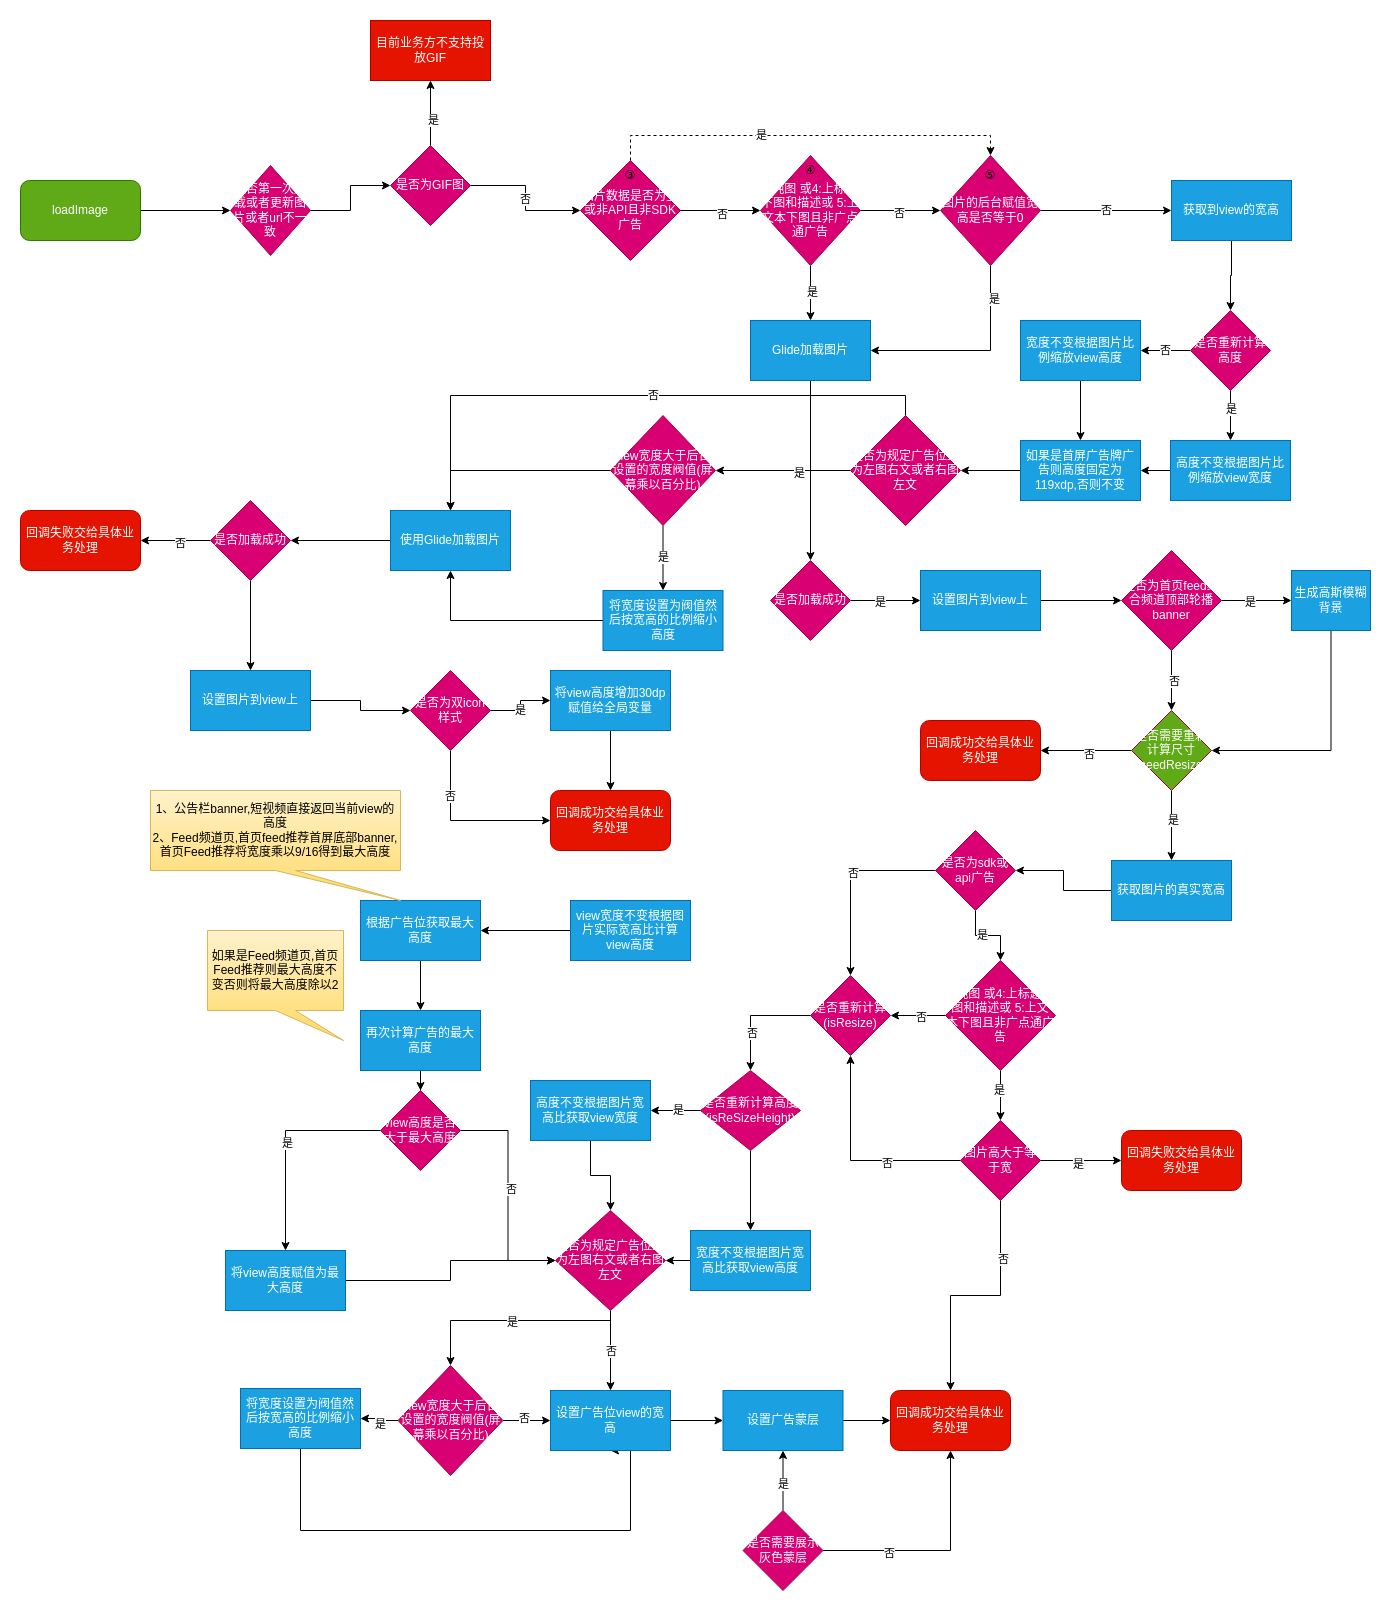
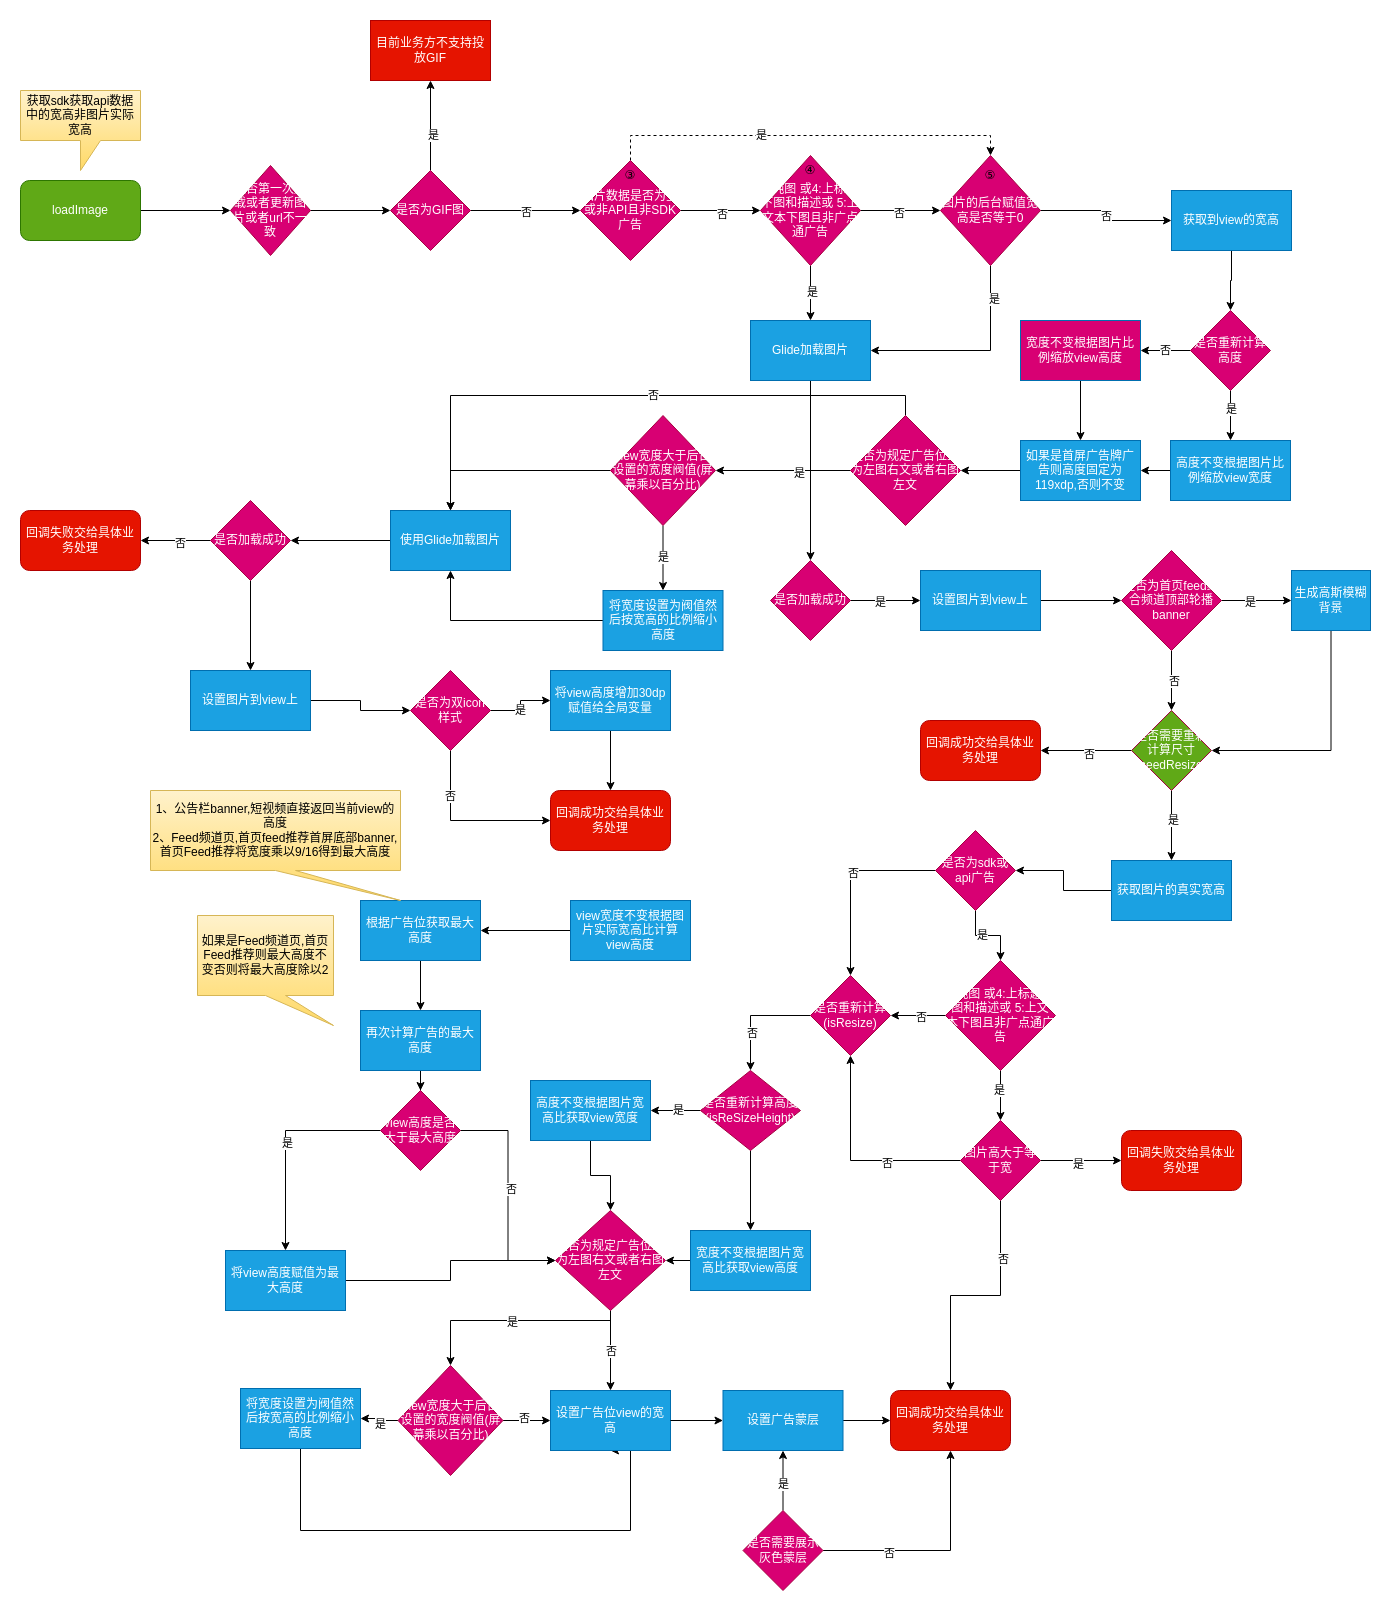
node "获取sdk获取api数据中的宽高非图片实际宽高": added
node "是否为GIF图": moved (431, 186) -> (431, 211)
node "获取到view的宽高": moved (1232, 211) -> (1232, 221)
node "宽度不变根据图片比例缩放view高度": fillcolor #1ba1e2 -> #d80073
node "如果是Feed频道页,首页Feed推荐则最大高度不变否则将最大高度除以2": moved (276, 986) -> (266, 971)
